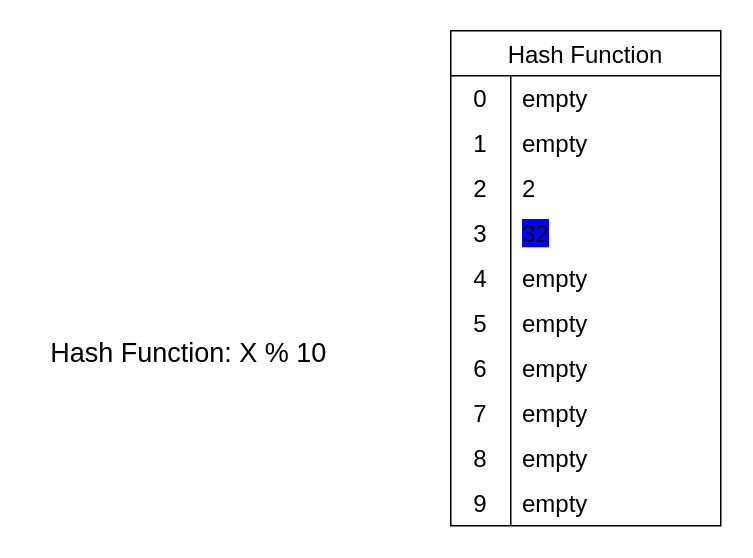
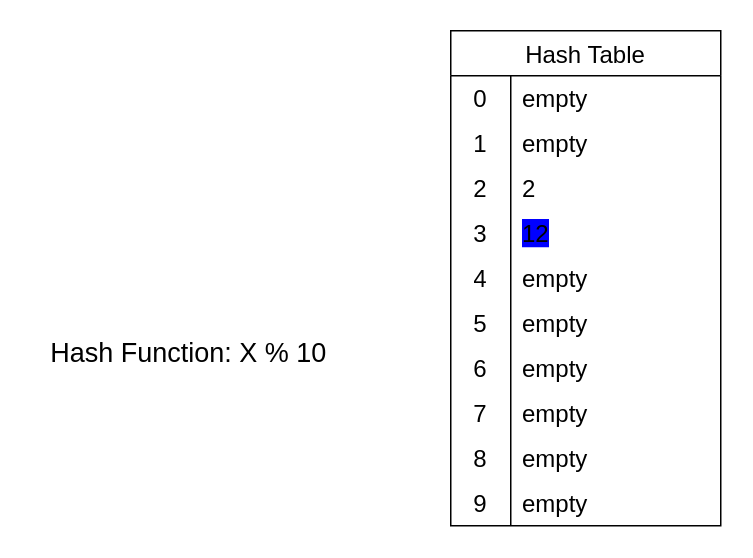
node "Hash Function": label "Hash Function" -> "Hash Table"
node "32": label "32" -> "12"
